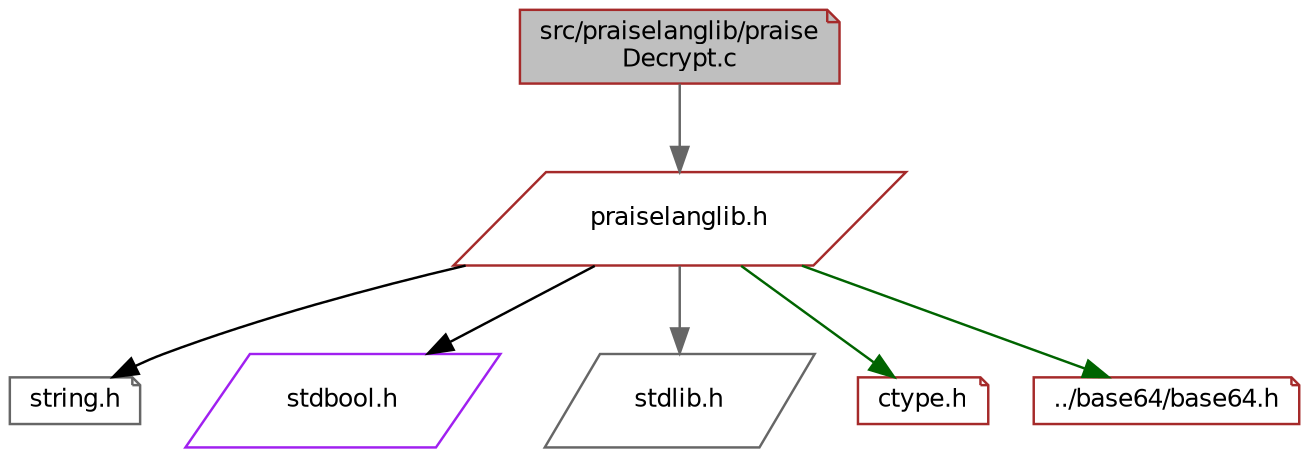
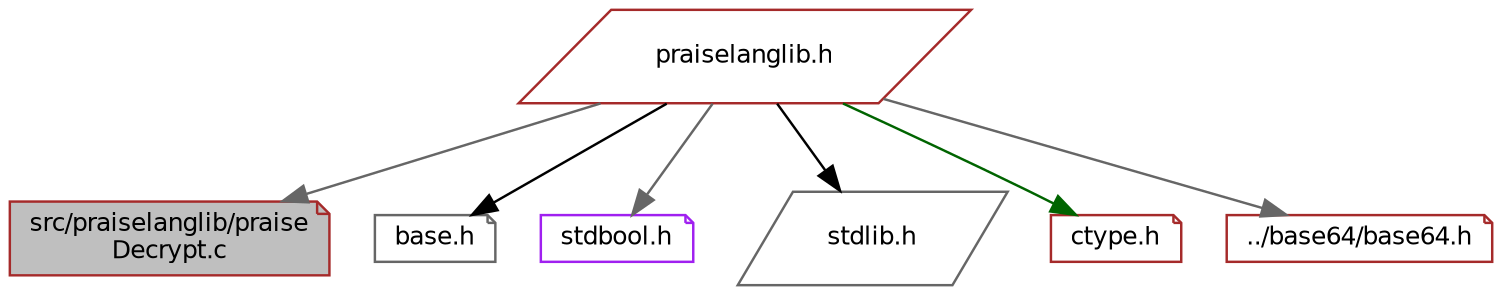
edge "src/praiselanglib/praise Decrypt.c" -> "praiselanglib.h": reversed
edge "praiselanglib.h" -> "stdlib.h": color gray40 -> black
edge "praiselanglib.h" -> "stdbool.h": color black -> gray40
edge "praiselanglib.h" -> "../base64/base64.h": color darkgreen -> gray40
node "string.h": label "string.h" -> "base.h"
node "stdbool.h": shape parallelogram -> note
